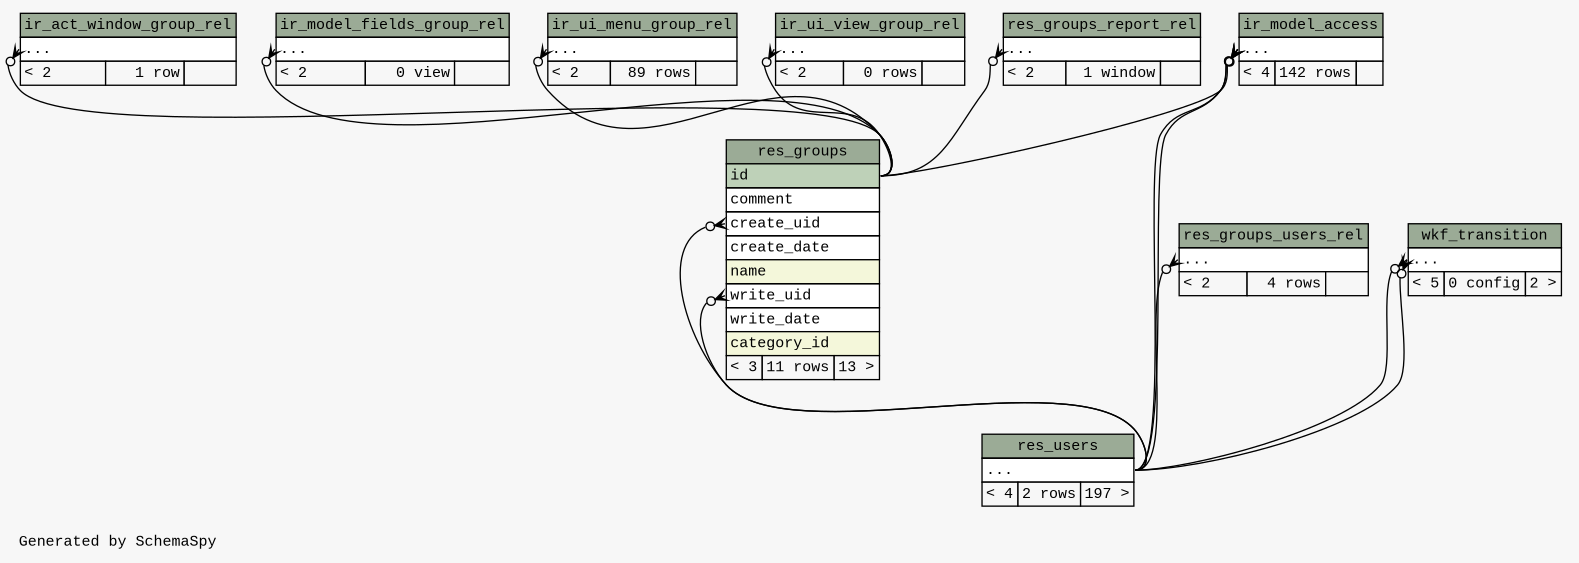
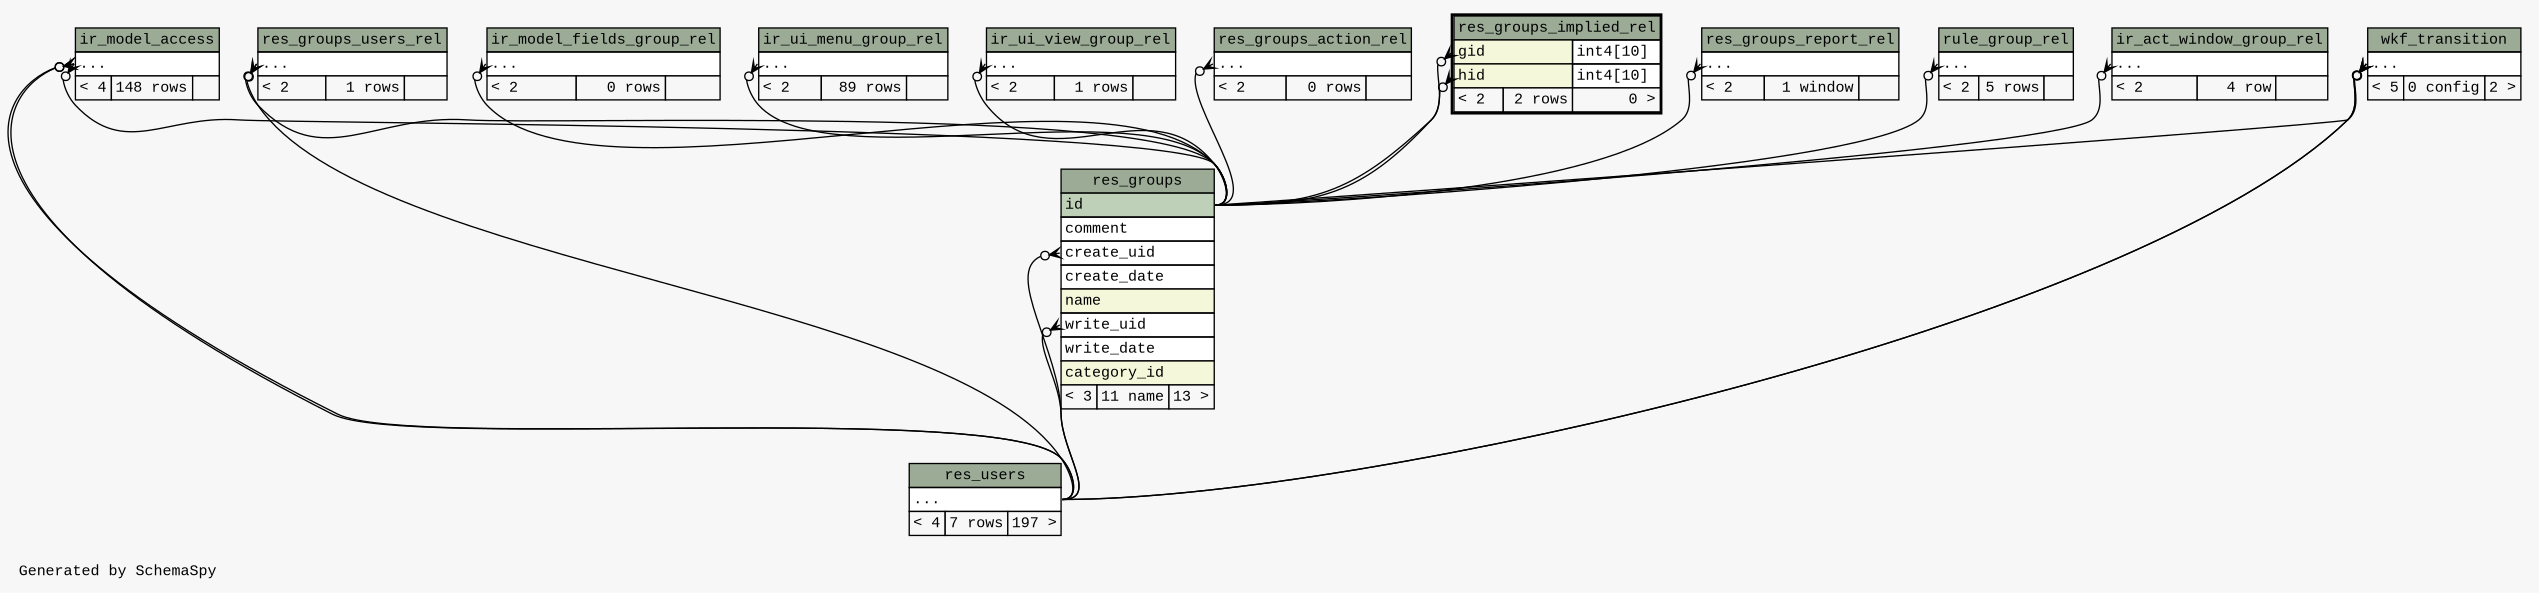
node "res_groups_action_rel": added
node "res_groups_implied_rel": added
node "rule_group_rel": added
node "ir_act_window_group_rel": text "1 row" -> "4 row"
node "ir_model_fields_group_rel": text "0 view" -> "0 rows"
node "ir_ui_view_group_rel": text "0 rows" -> "1 rows"
node "ir_model_access": text "142 rows" -> "148 rows"
edge "res_groups" -> "res_groups_users_rel": added
edge "res_groups" -> "wkf_transition": added
node "res_groups_users_rel": text "4 rows" -> "1 rows"
node "res_groups": text "11 rows" -> "11 name"
node "res_users": text "2 rows" -> "7 rows"
